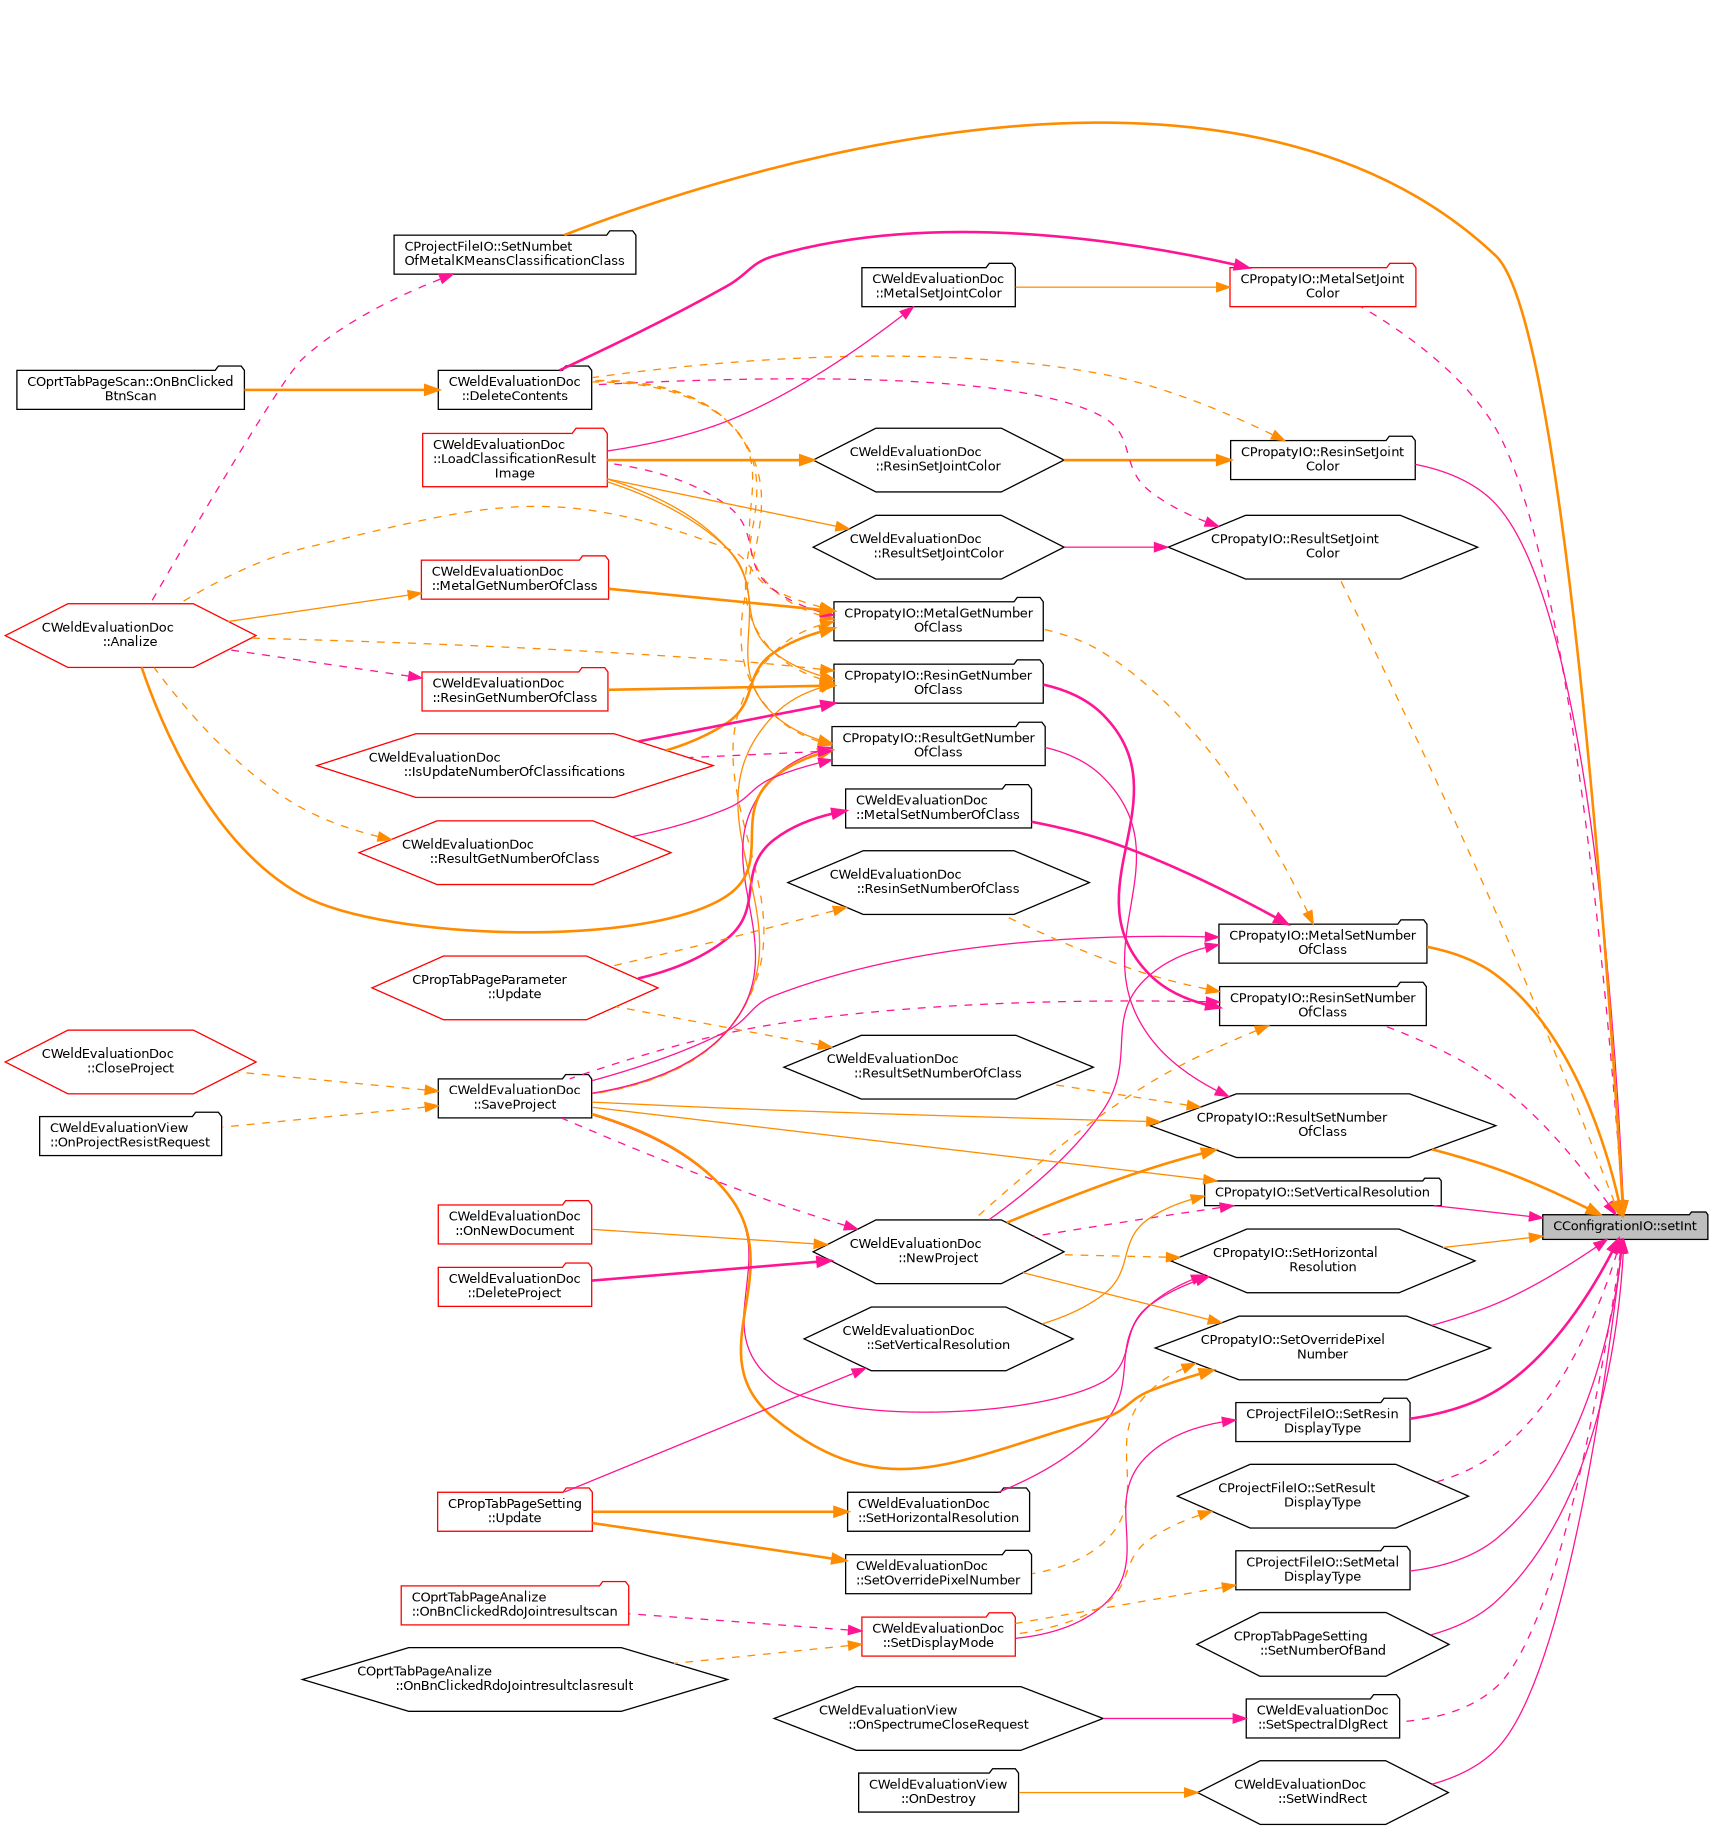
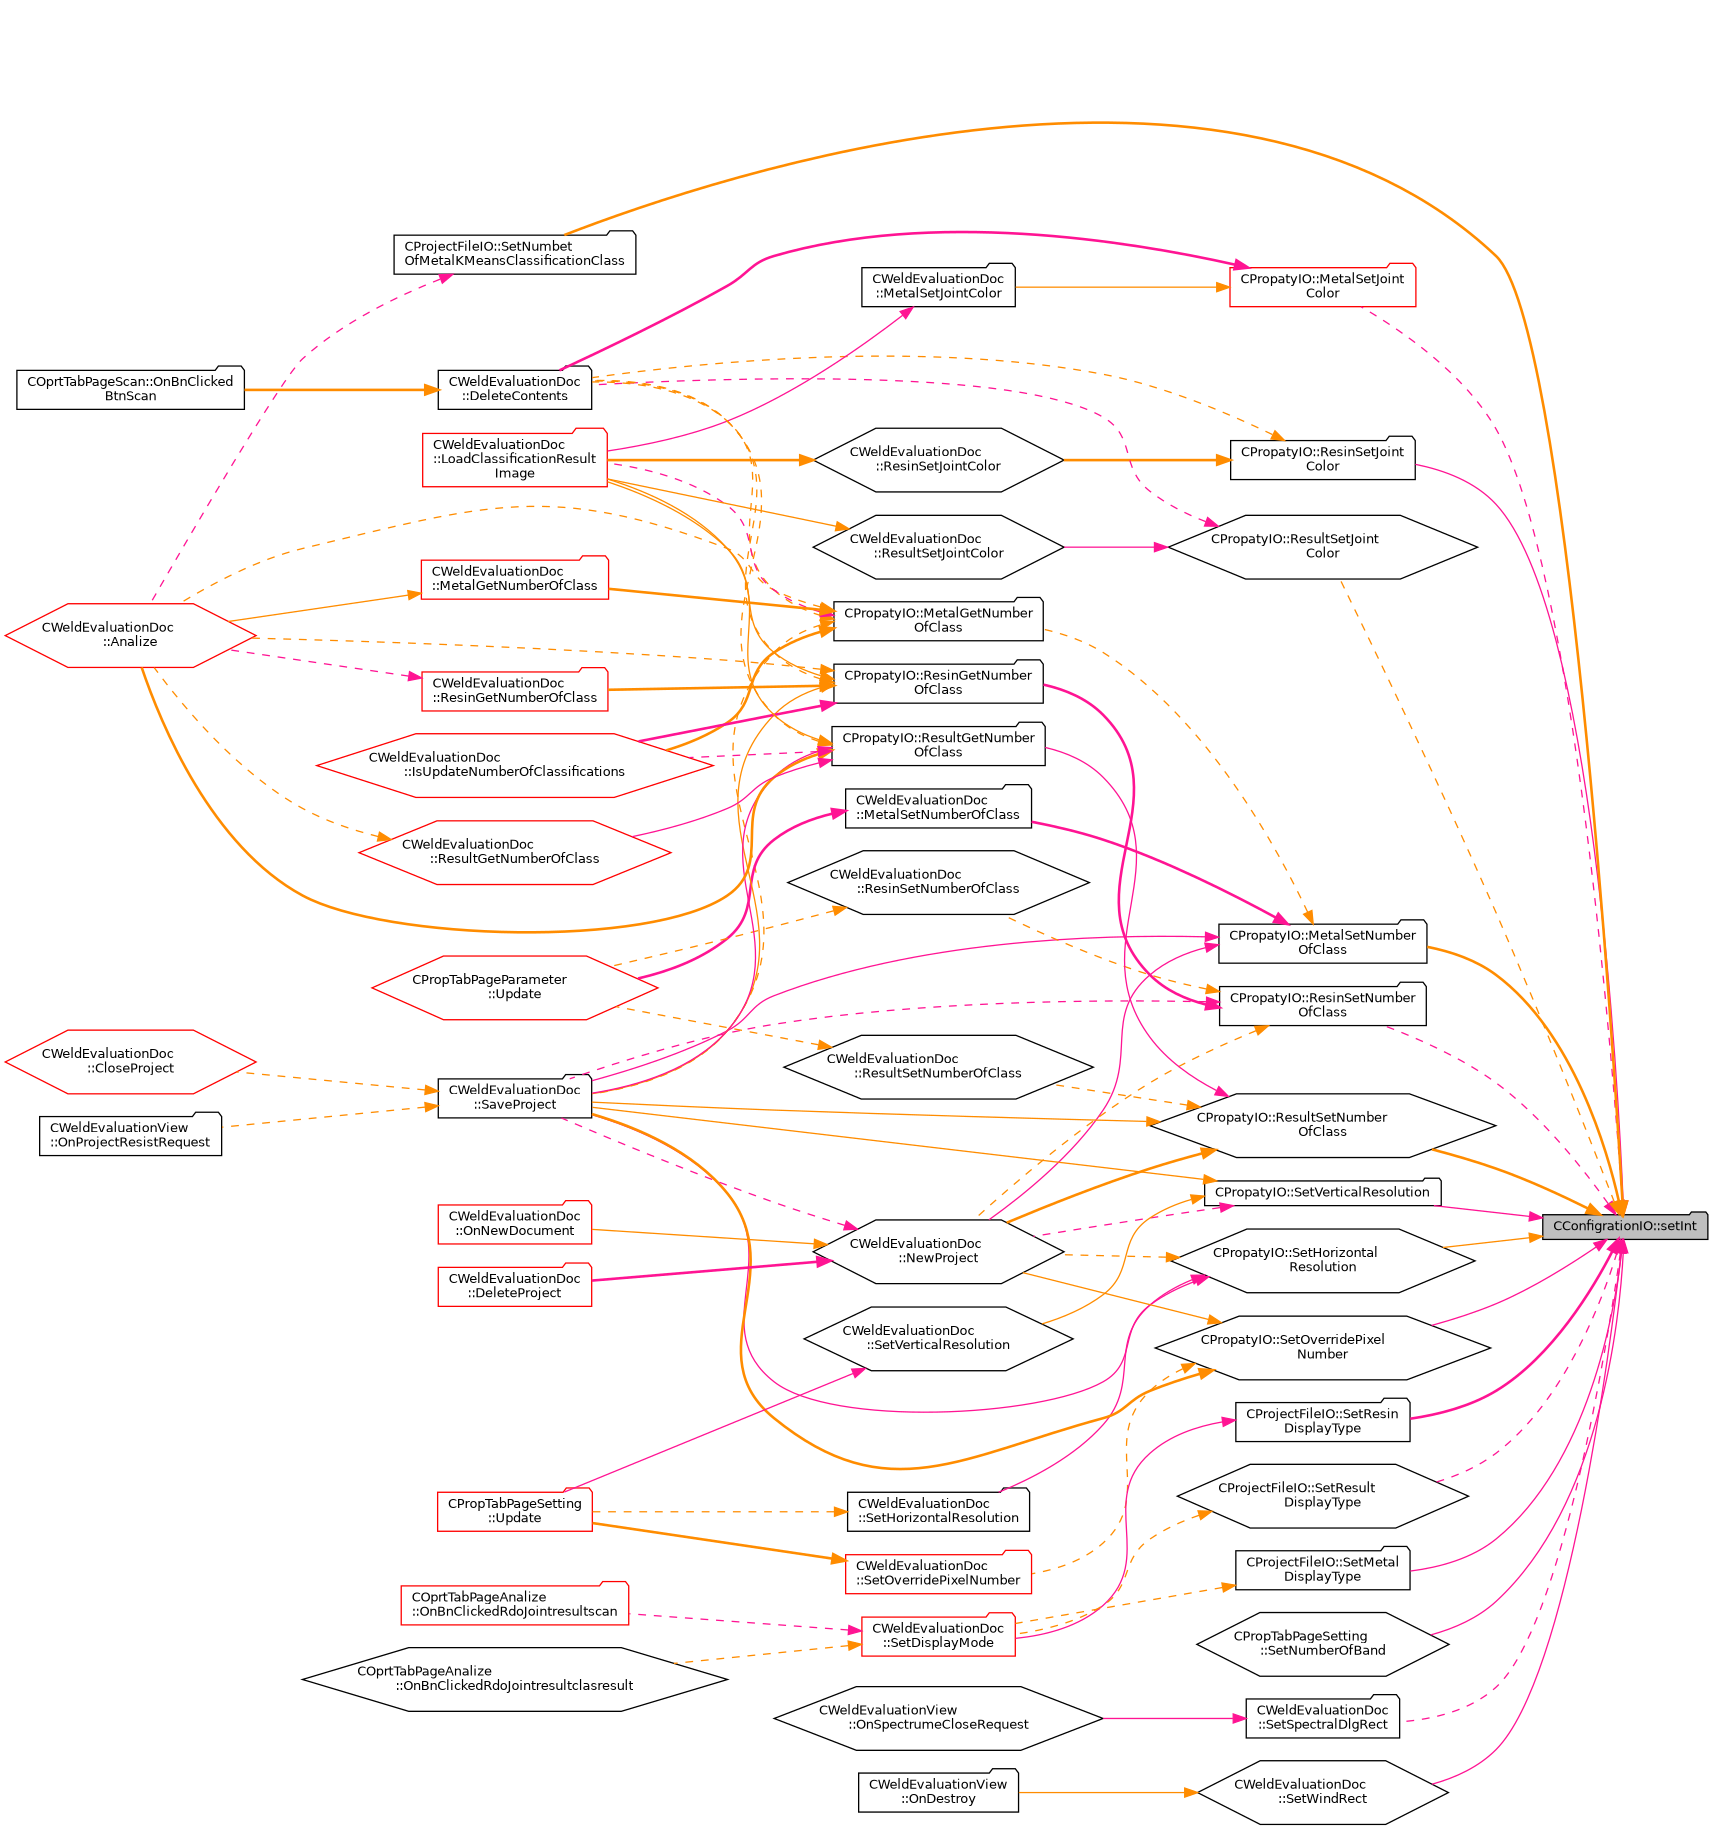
edge "CPropTabPageSetting ::Update" -> "CWeldEvaluationDoc ::SetHorizontalResolution": style bold -> dashed
node "CWeldEvaluationDoc ::SetOverridePixelNumber": color black -> red
